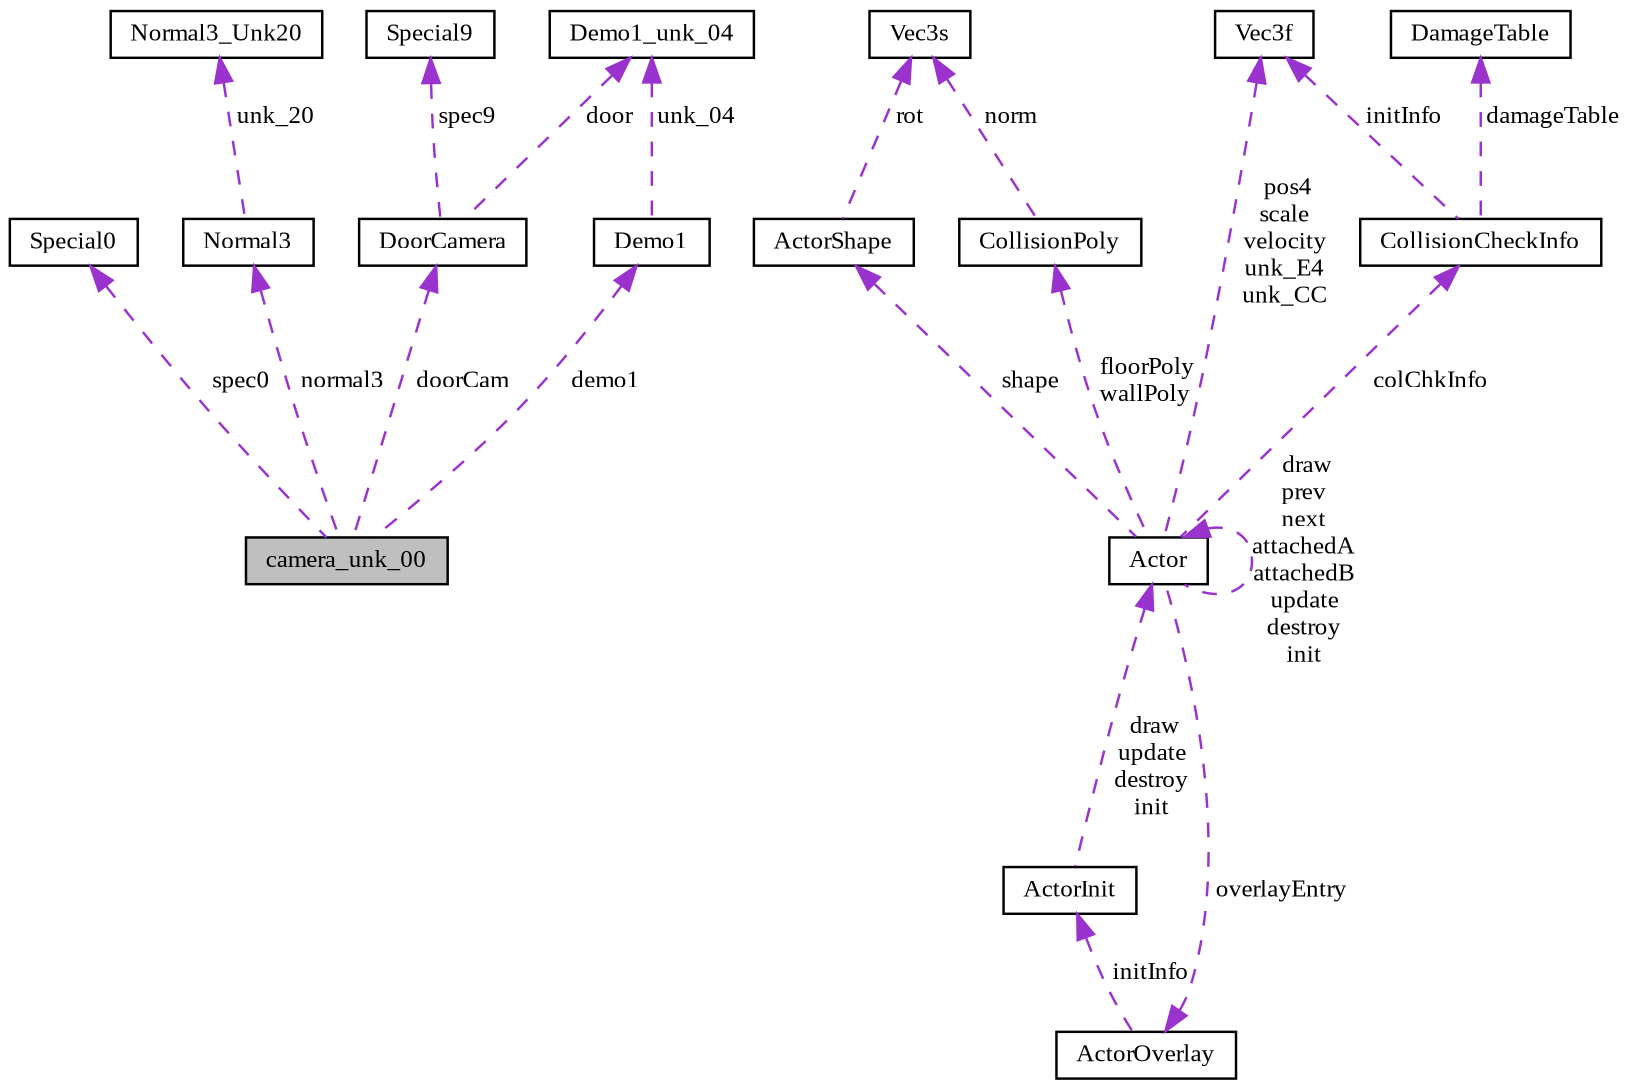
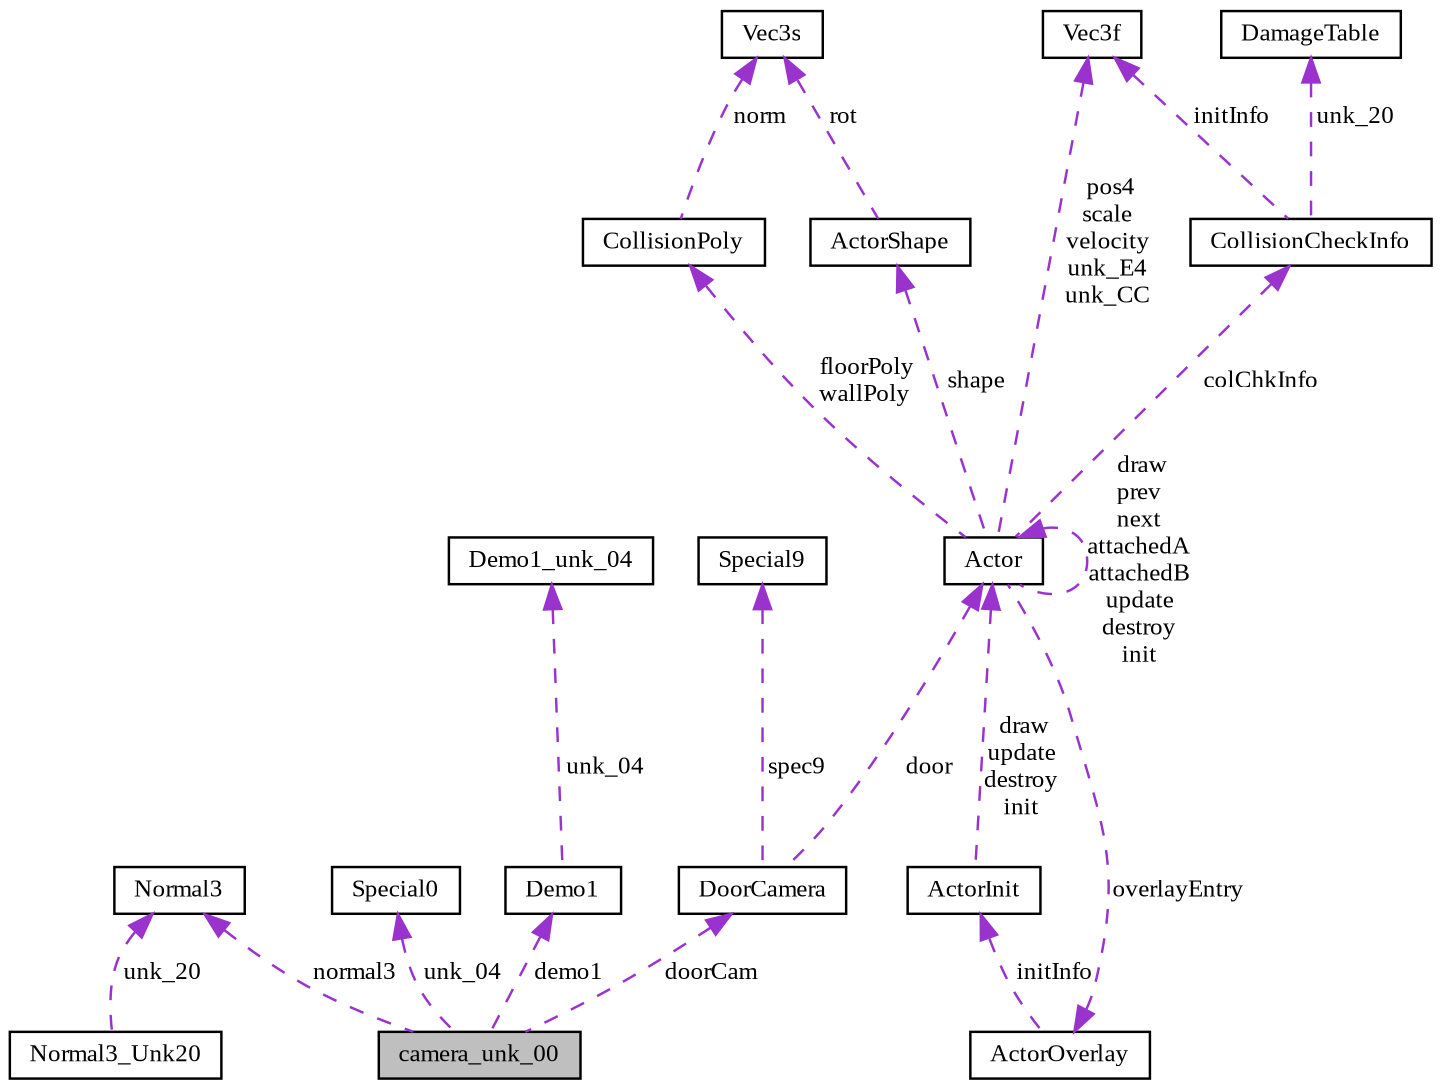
edge "CollisionCheckInfo" -> "DamageTable": label " damageTable" -> " unk_20"
edge "DoorCamera" -> "Demo1_unk_04": now "DoorCamera" -> "Actor"
edge "Normal3" -> "Normal3_Unk20": reversed
edge "camera_unk_00" -> "Special0": label " spec0" -> " unk_04"
